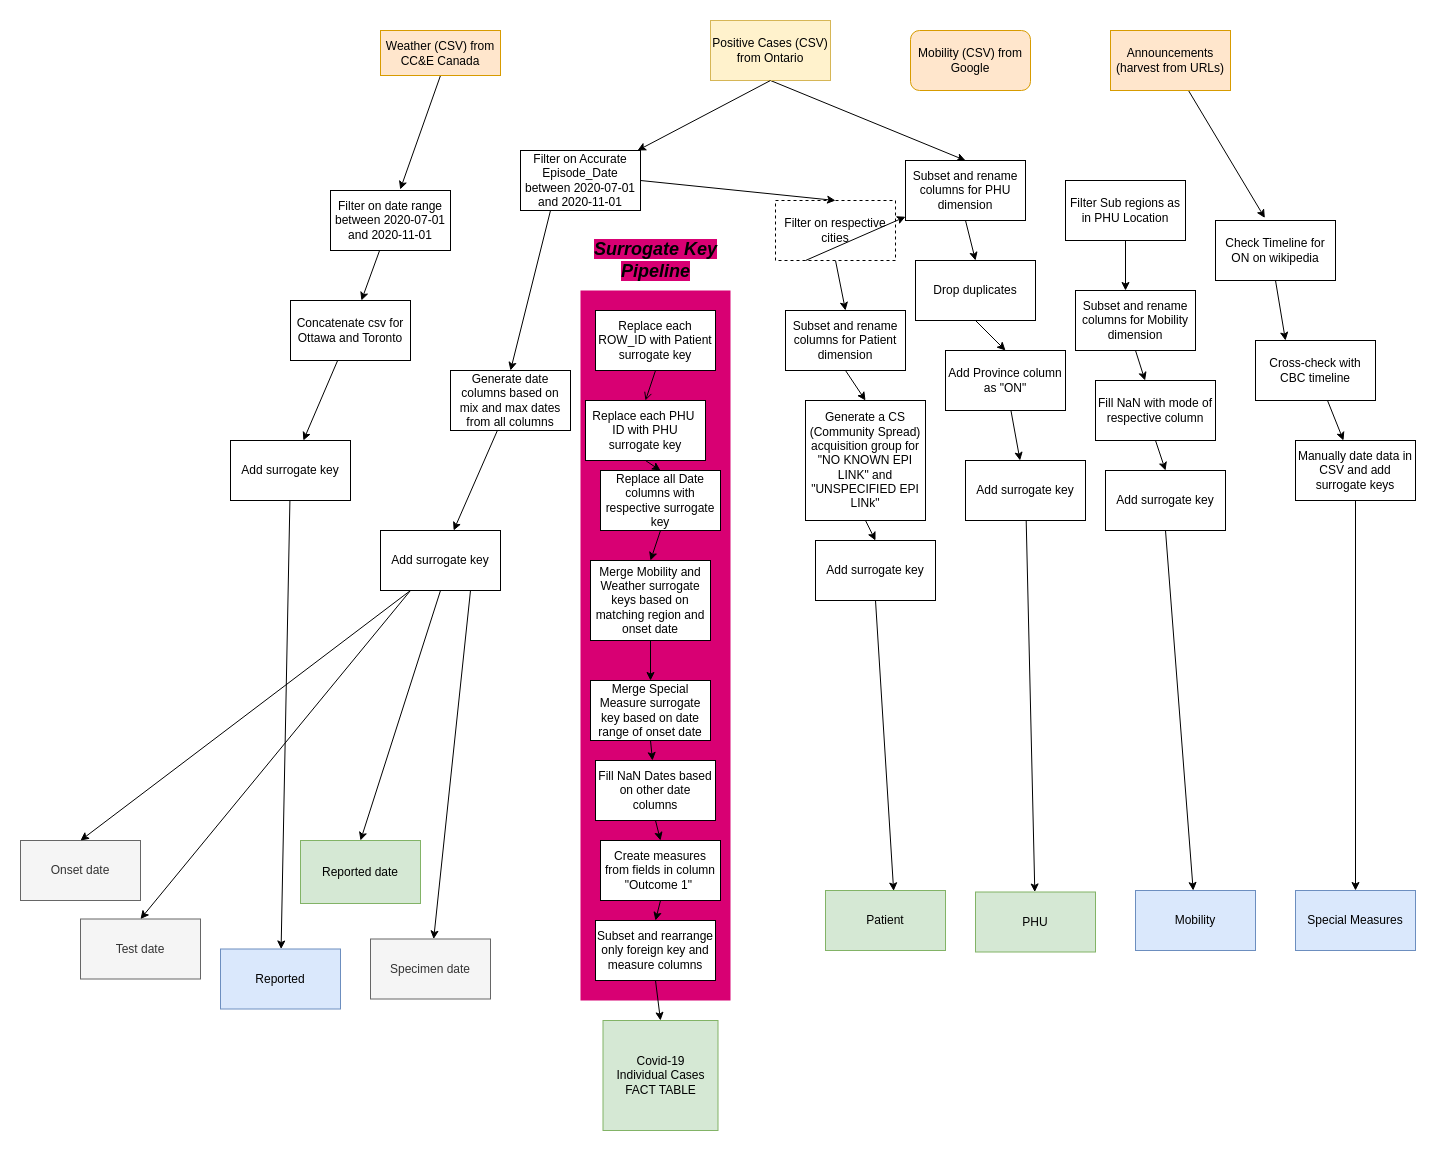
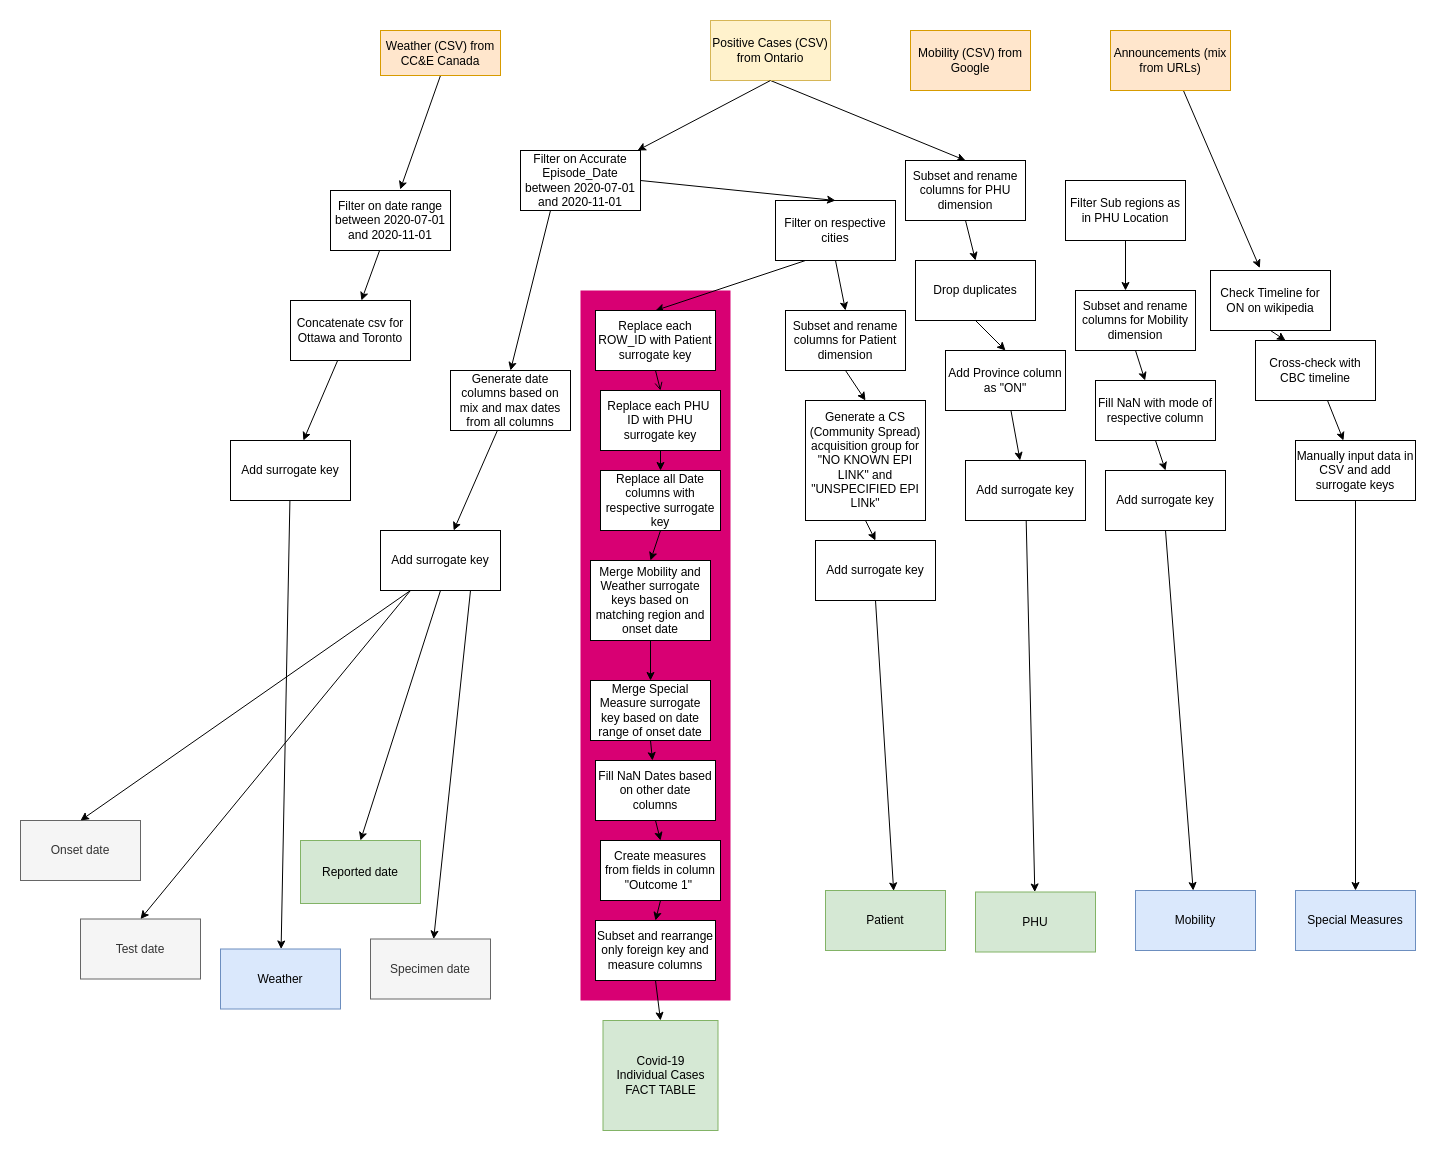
node "Mobility (CSV) from Google": shape rounded rectangle -> rectangle
node "Announcements (harvest from URLs)": label "Announcements (harvest from URLs)" -> "Announcements (mix from URLs)"
node "Filter on respective cities": style dashed -> solid
edge "Filter on respective cities" -> "Subset and rename columns for PHU dimension": now "Filter on respective cities" -> "Replace each ROW_ID with Patient surrogate key"
node "Check Timeline for ON on wikipedia": moved (1276, 251) -> (1271, 301)
node "Surrogate Key Pipeline": removed
node "Replace each PHU ID with PHU surrogate key": moved (646, 431) -> (661, 421)
node "Manually date data in CSV and add surrogate keys": label "Manually date data in CSV and add surrogate keys" -> "Manually input data in CSV and add surrogate keys"
node "Onset date": moved (81, 871) -> (81, 851)
node "Reported": label "Reported" -> "Weather"
